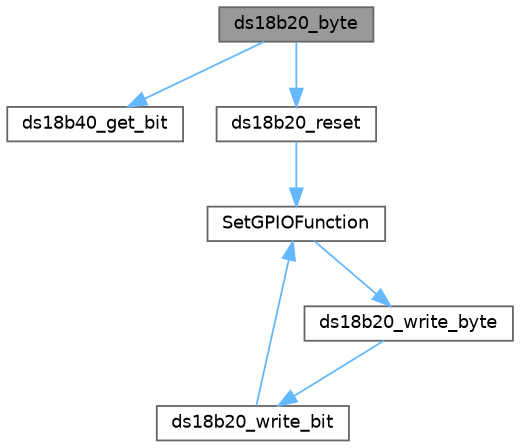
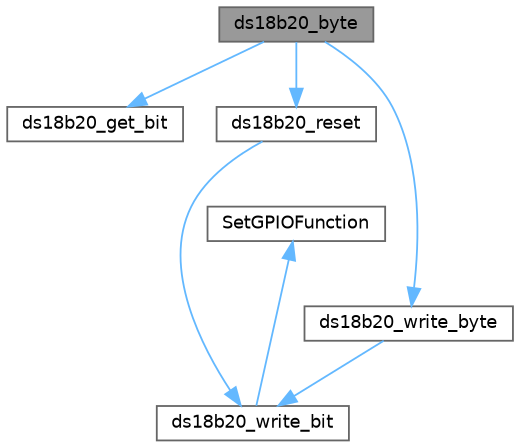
node "ds18b40_get_bit": label "ds18b40_get_bit" -> "ds18b20_get_bit"
edge "ds18b20_reset" -> "SetGPIOFunction": now "ds18b20_reset" -> "ds18b20_write_bit"
edge "SetGPIOFunction" -> "ds18b20_write_byte": now "ds18b20_byte" -> "ds18b20_write_byte"
